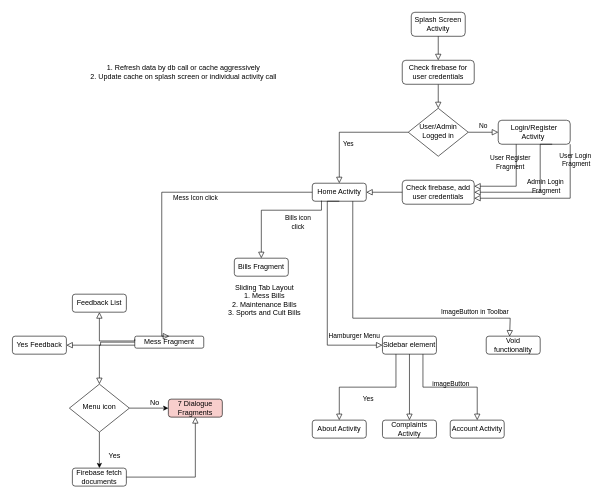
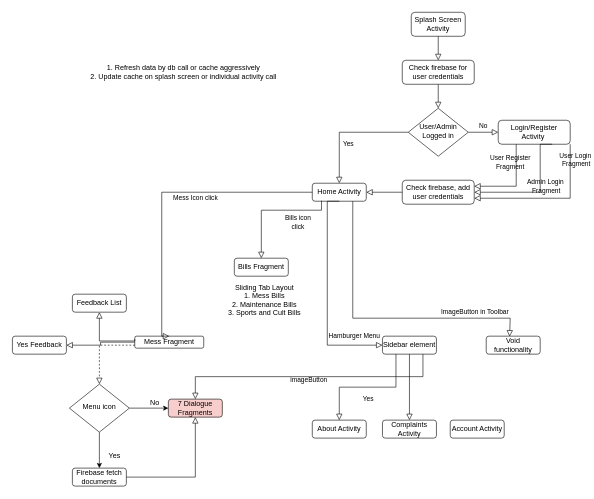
edge "Mess Fragment" -> "Menu icon": style solid -> dashed
edge "Sidebar element" -> "Account Activity": now "Sidebar element" -> "7 Dialogue Fragments"
